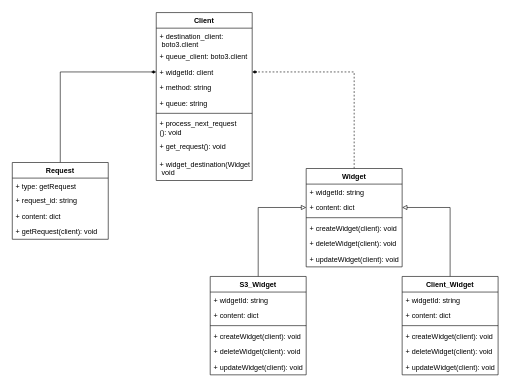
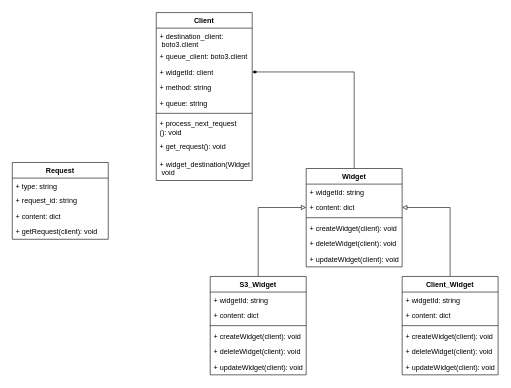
edge "Request" -> "+ widgetId: client": removed
edge "Widget" -> "+ widgetId: client": style dashed -> solid
node "+ type: getRequest": label "+ type: getRequest" -> "+ type: string"
